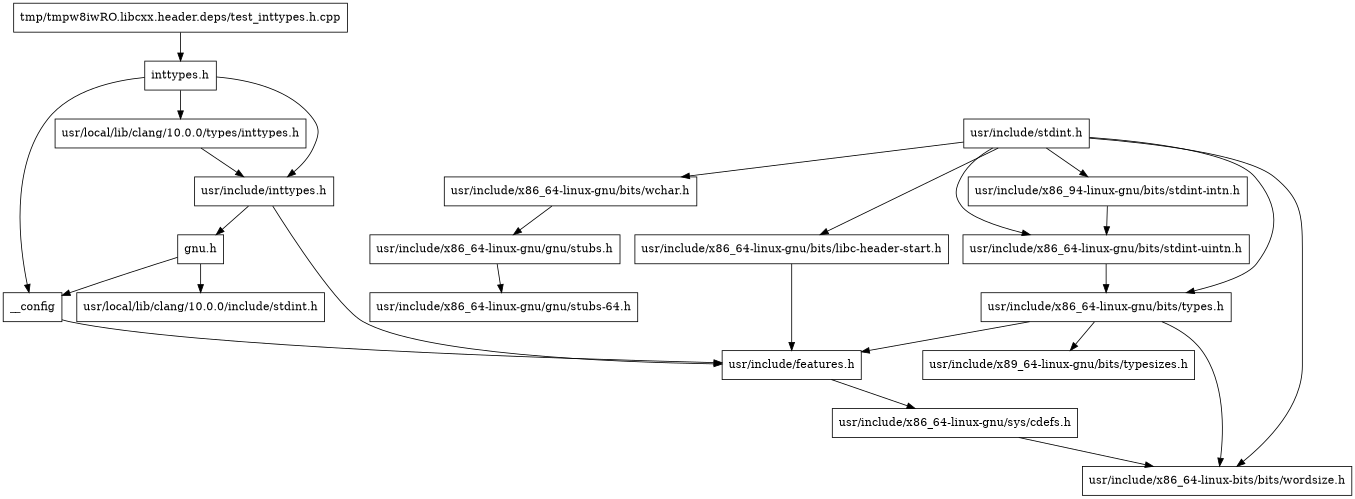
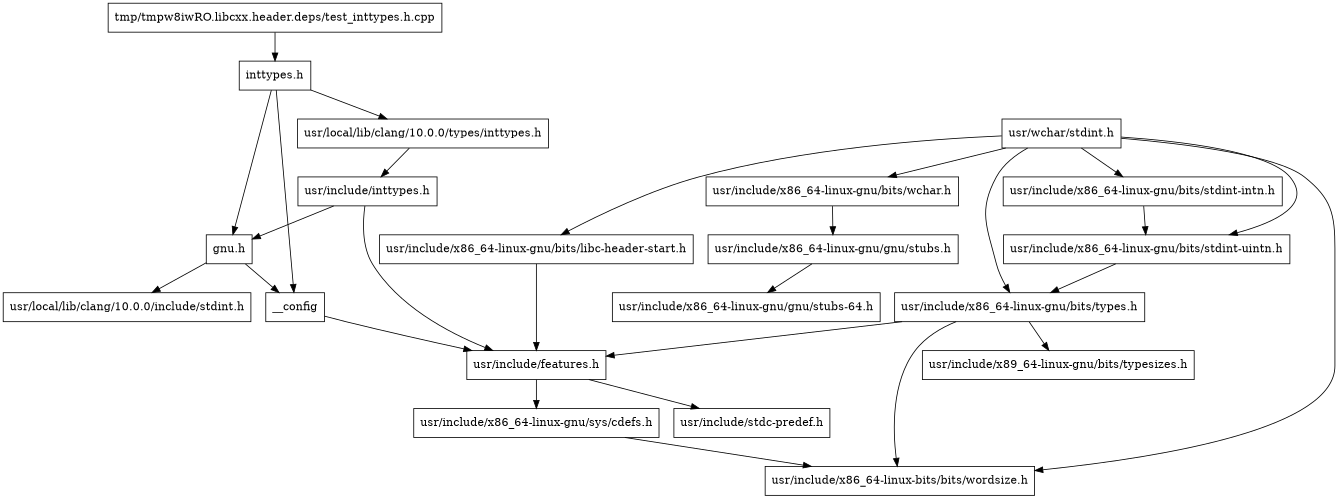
edge "inttypes.h" -> "usr/include/inttypes.h": now "inttypes.h" -> "gnu.h"
node "usr/include/stdint.h": label "usr/include/stdint.h" -> "usr/wchar/stdint.h"
node "usr/include/x86_94-linux-gnu/bits/stdint-intn.h": label "usr/include/x86_94-linux-gnu/bits/stdint-intn.h" -> "usr/include/x86_64-linux-gnu/bits/stdint-intn.h"
node "usr/include/stdc-predef.h": added
